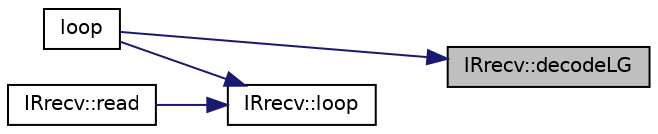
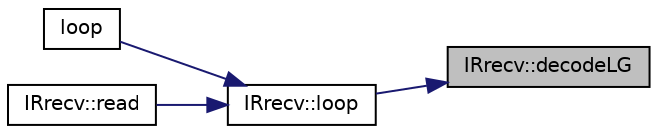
edge "loop" -> "IRrecv::decodeLG": now "IRrecv::loop" -> "IRrecv::decodeLG"
